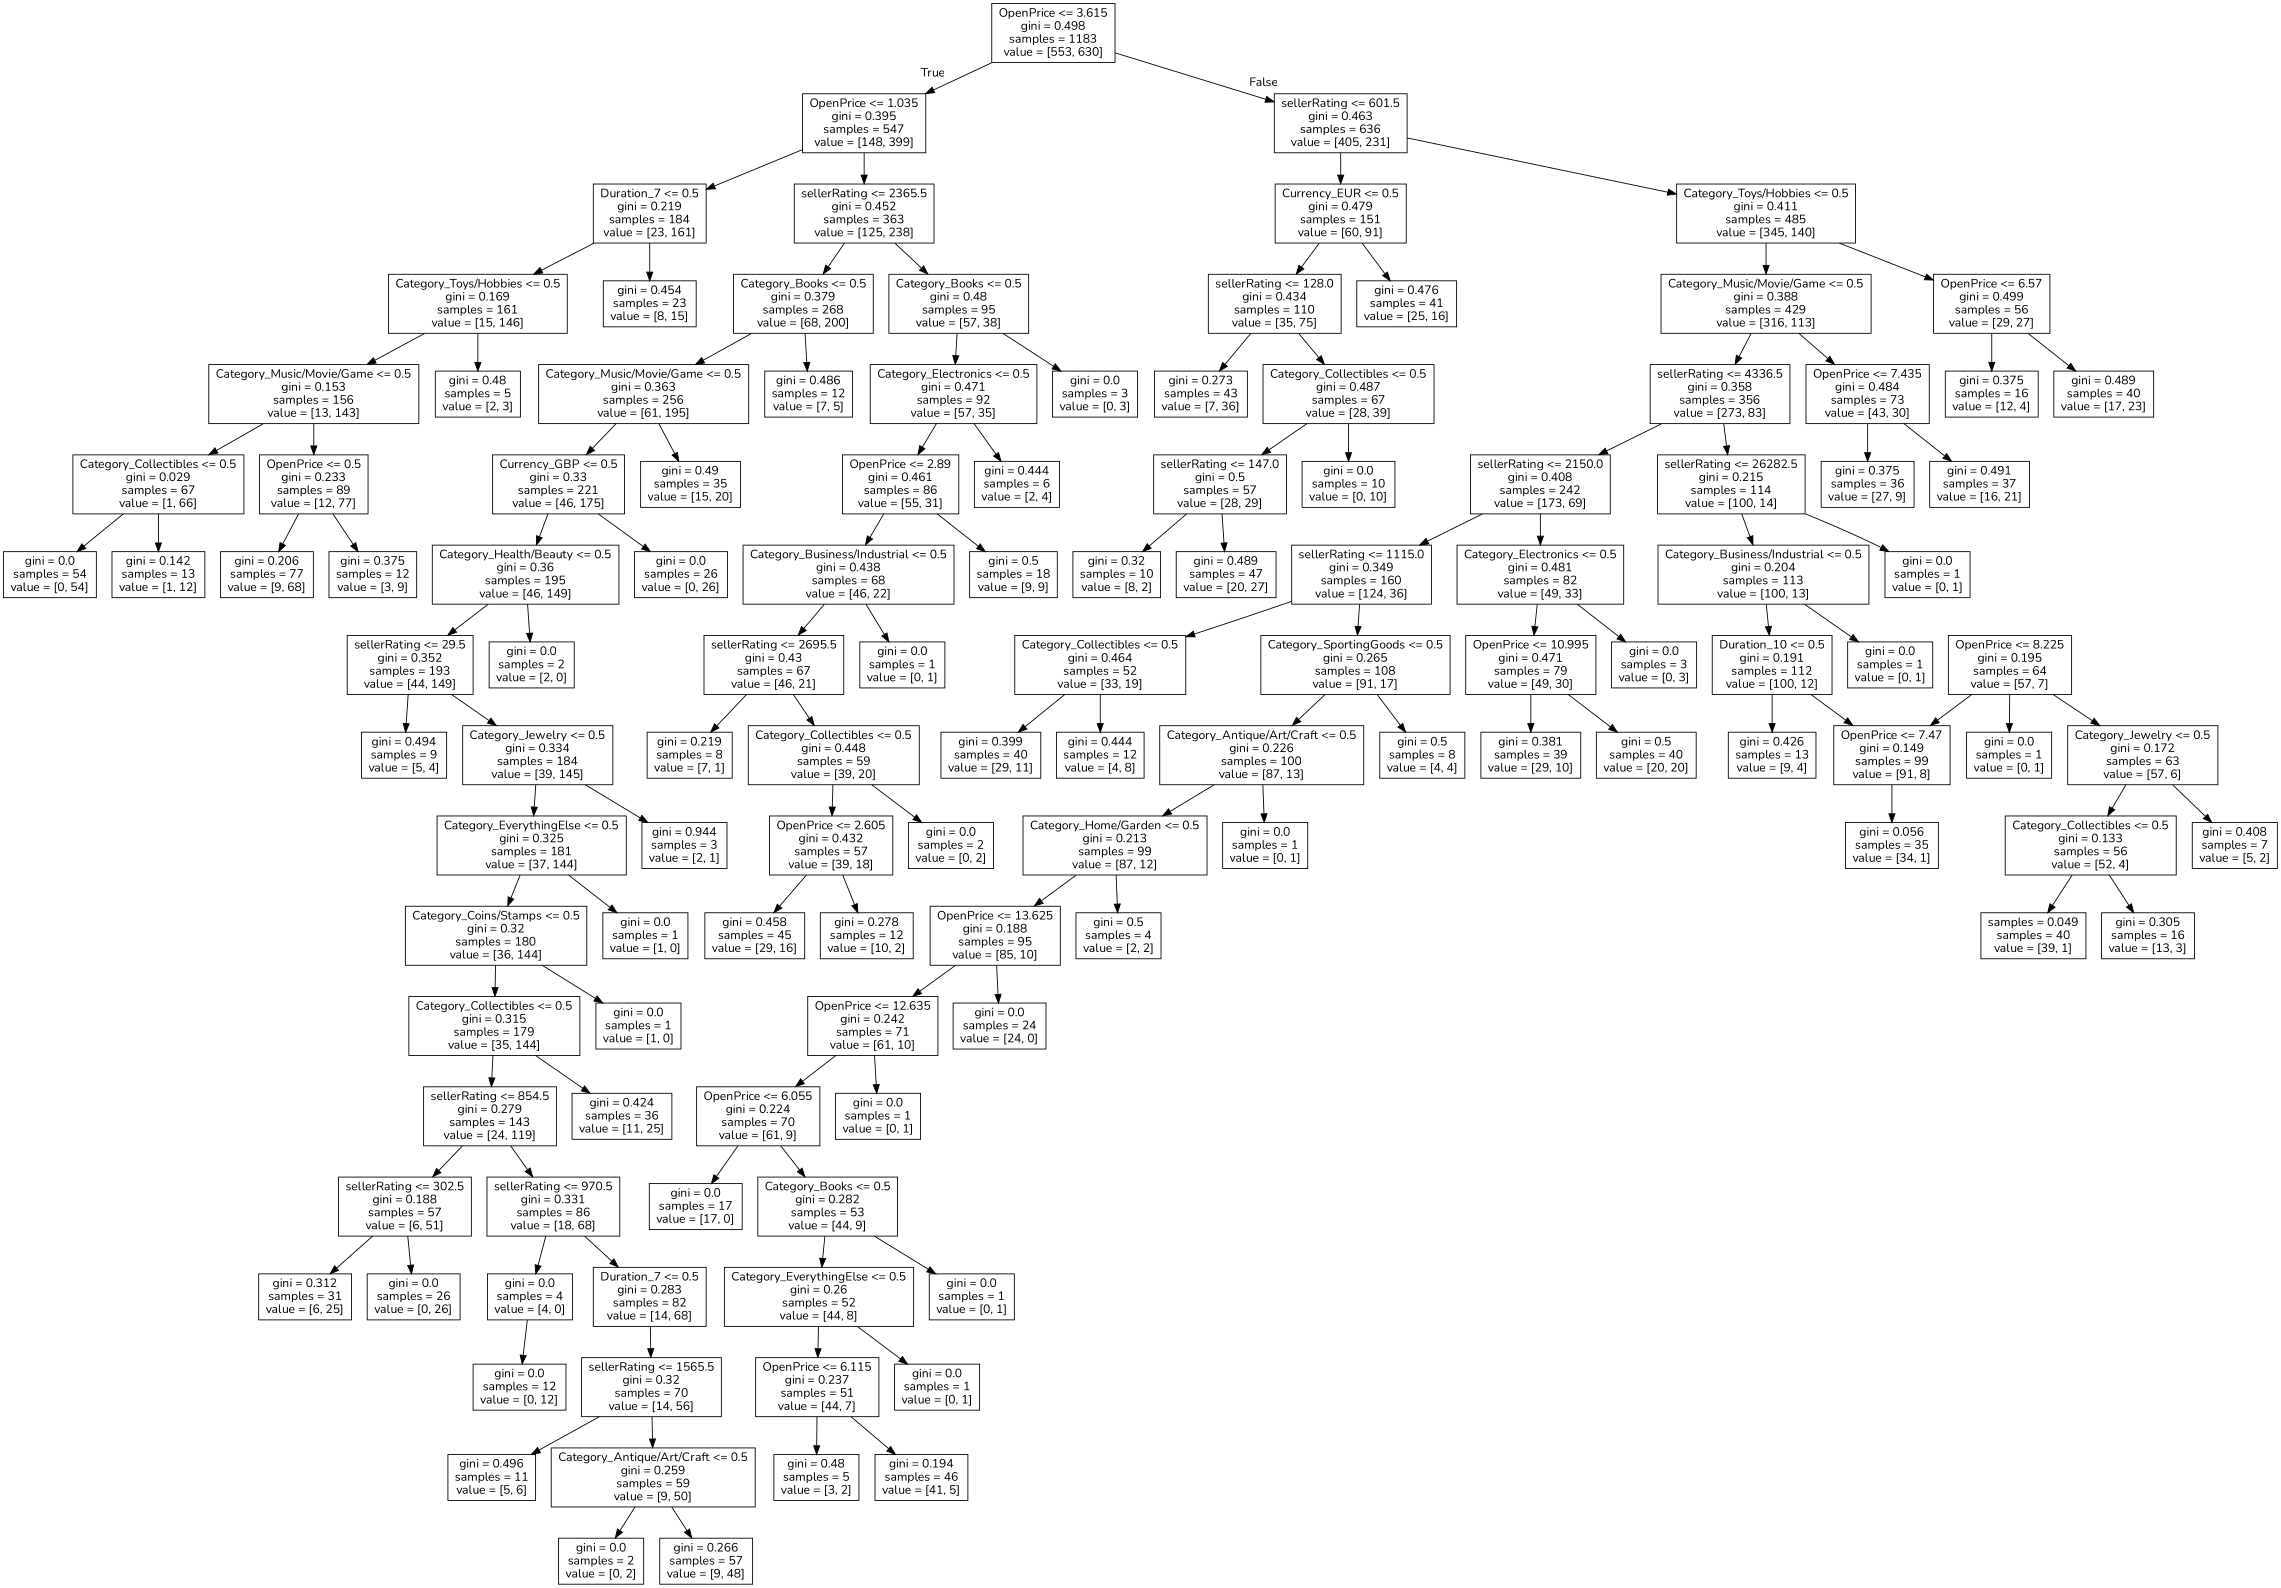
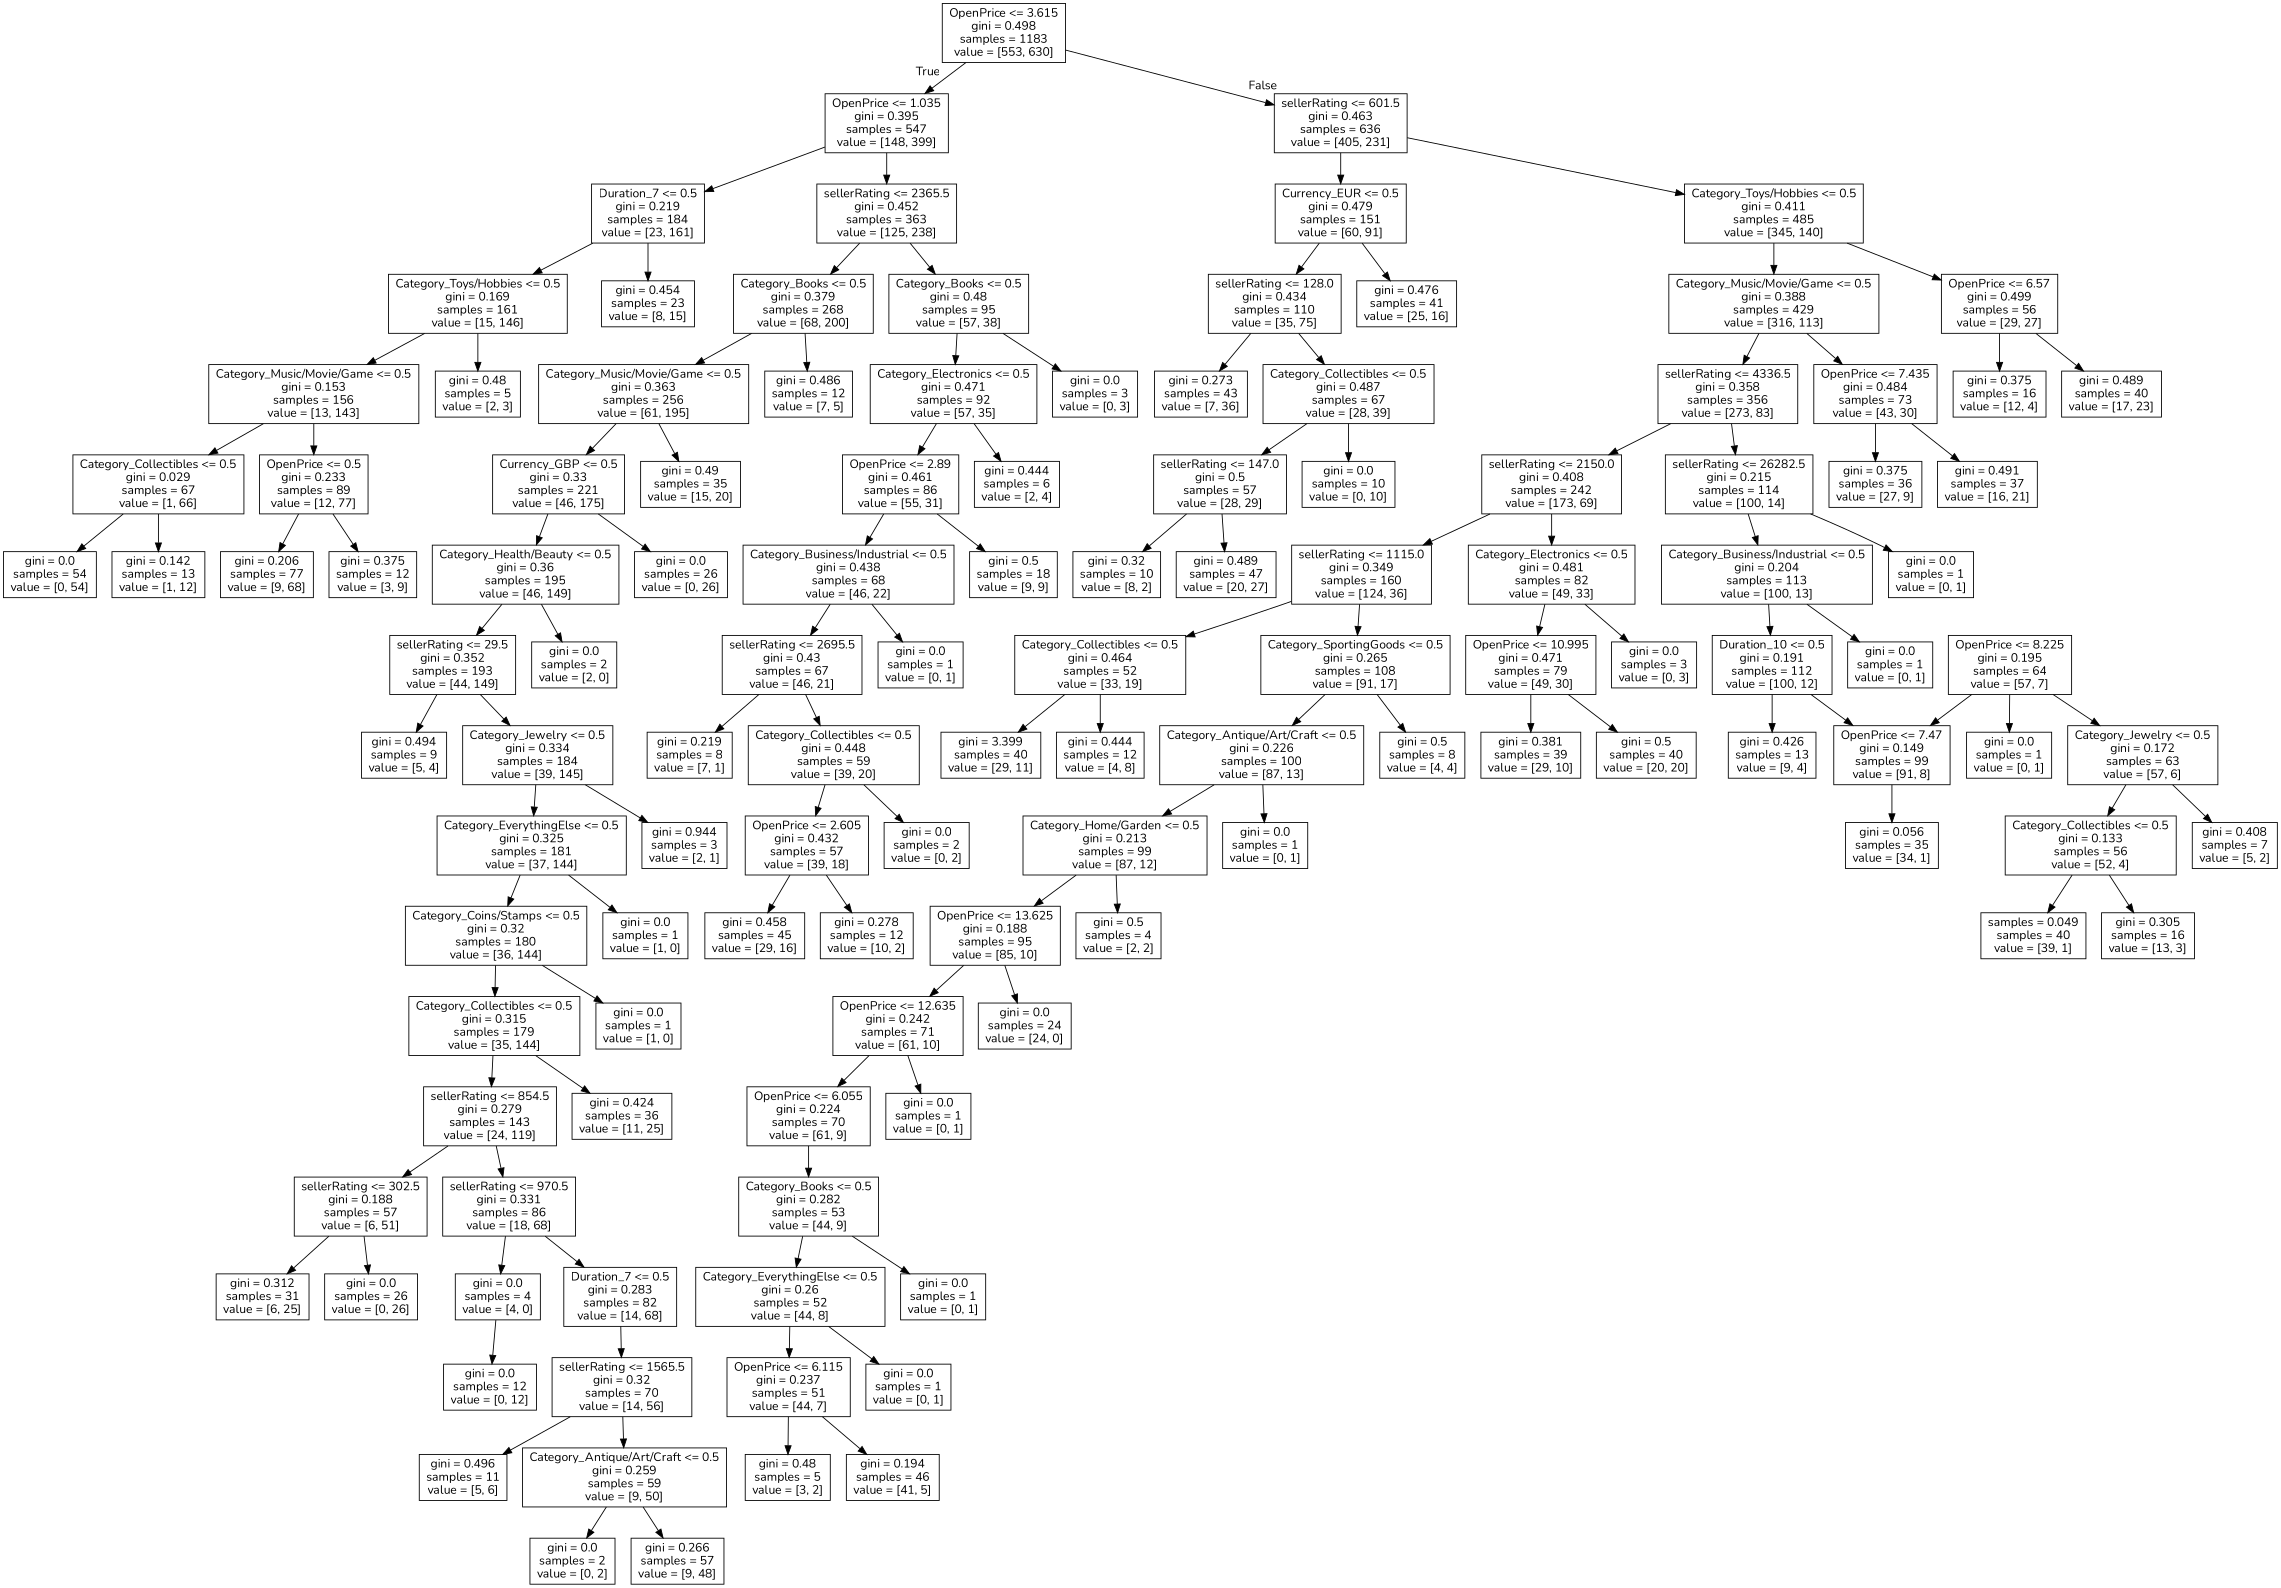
node "gini = 0.399 samples = 40 value = [29, 11]": label "gini = 0.399 samples = 40 value = [29, 11]" -> "gini = 3.399 samples = 40 value = [29, 11]"
node "gini = 0.0 samples = 17 value = [17, 0]": removed
